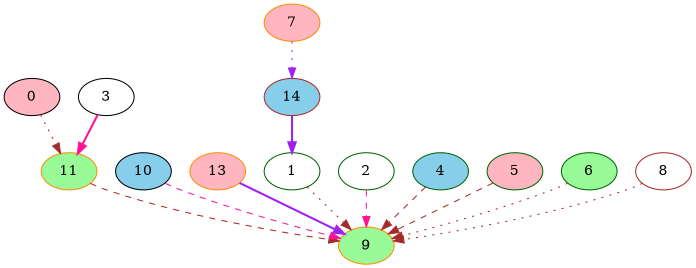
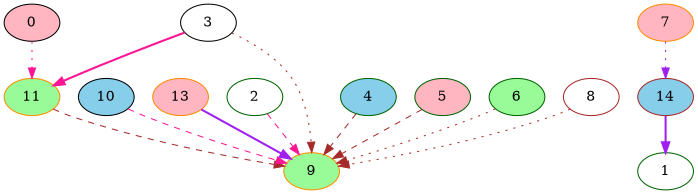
edge "0" -> "11": color brown -> deeppink
edge "1" -> "9": now "3" -> "9"
